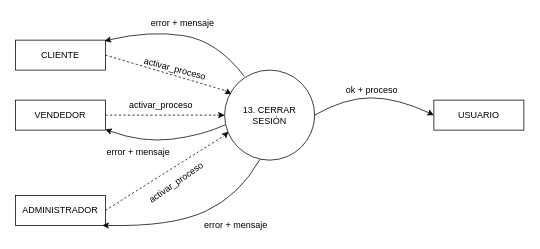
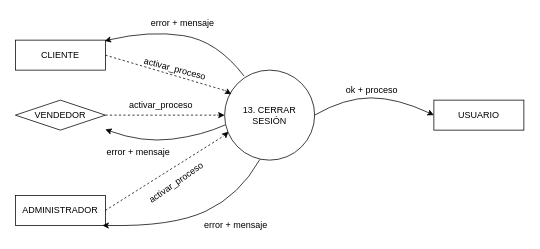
node "VENDEDOR": shape rectangle -> diamond
